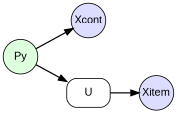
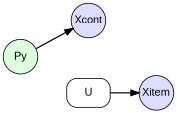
edge "Py" -> "U": removed
